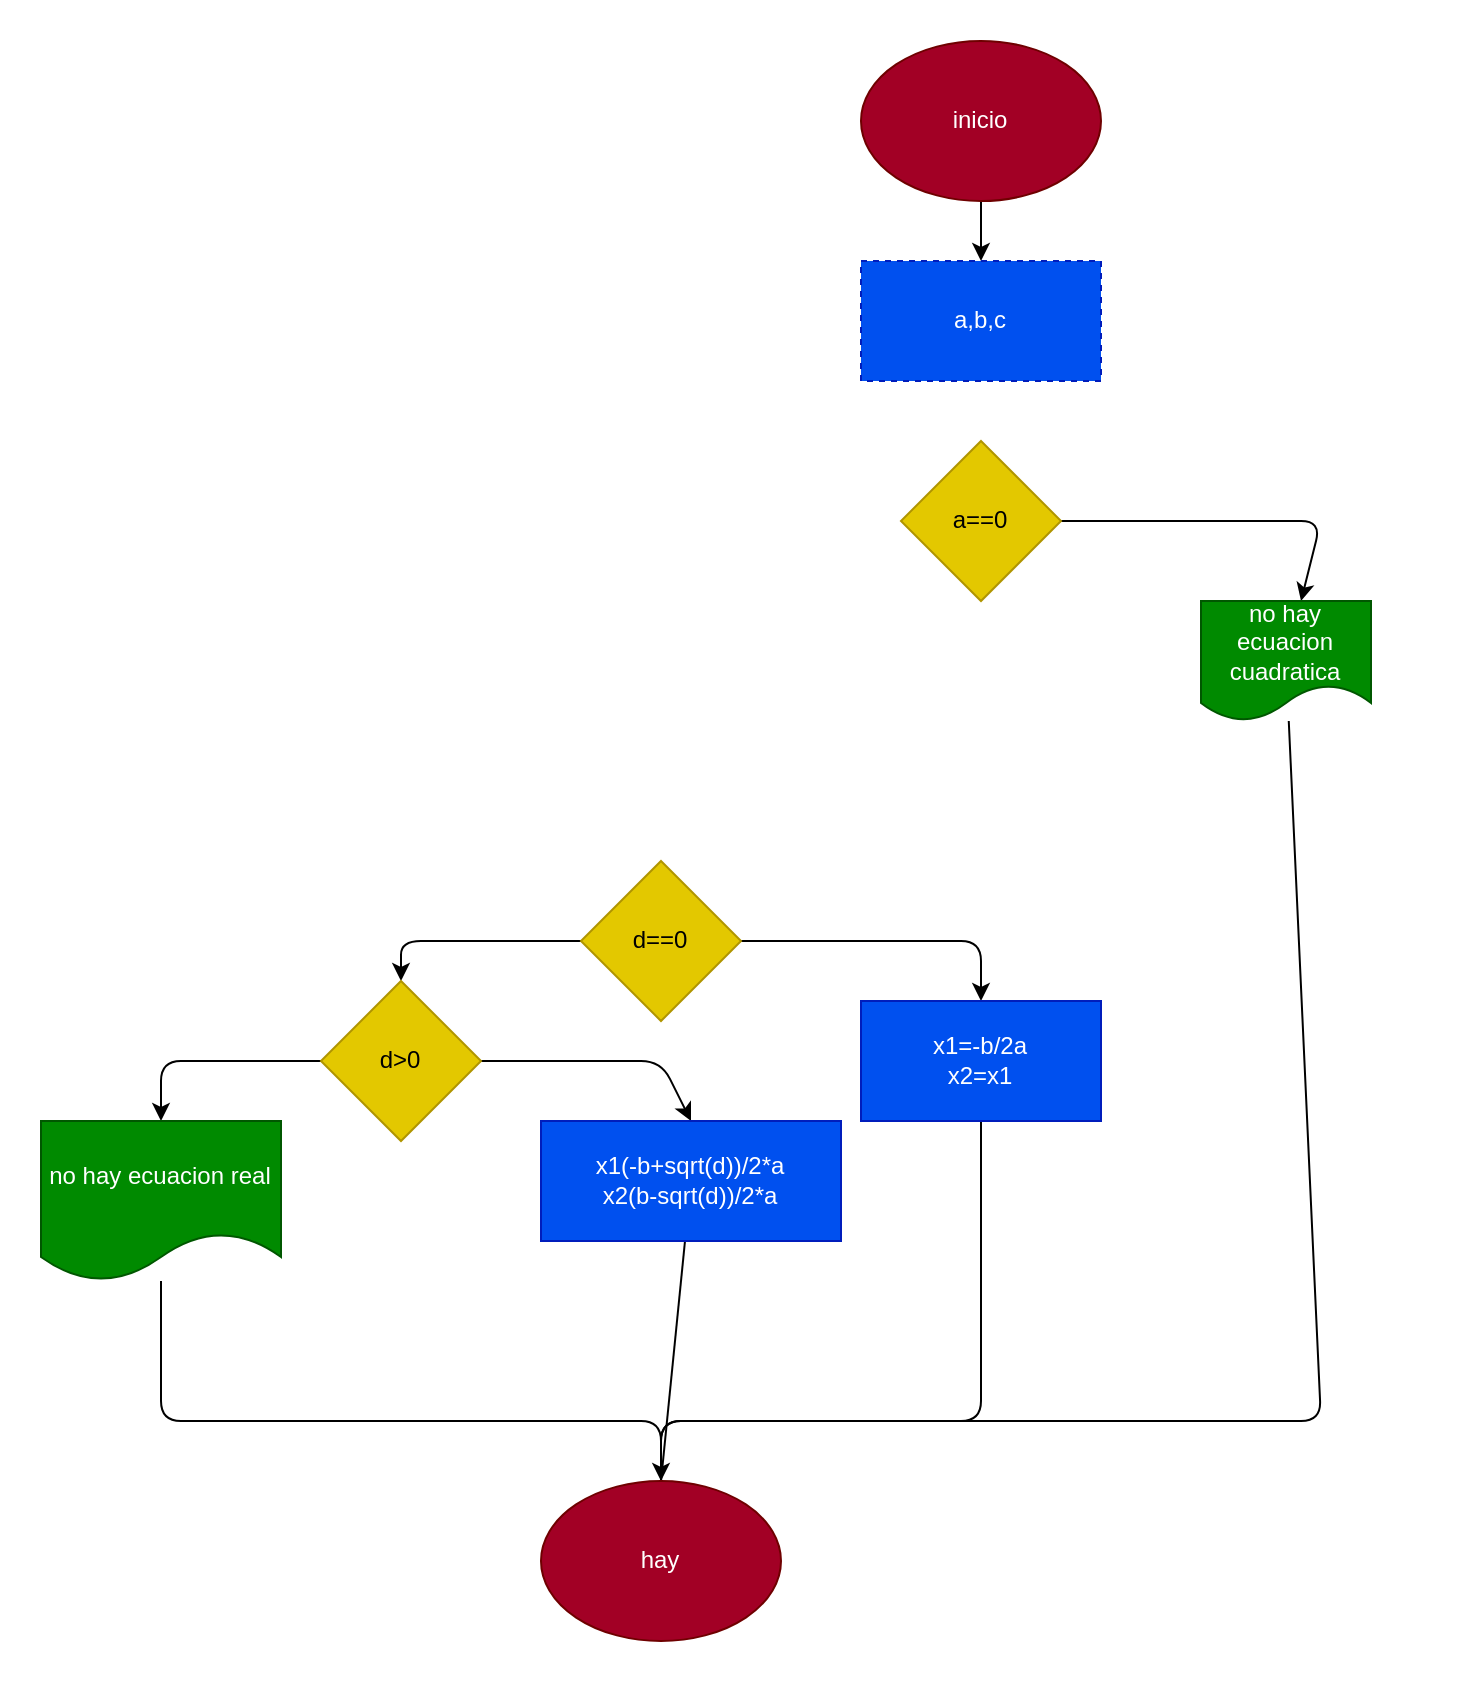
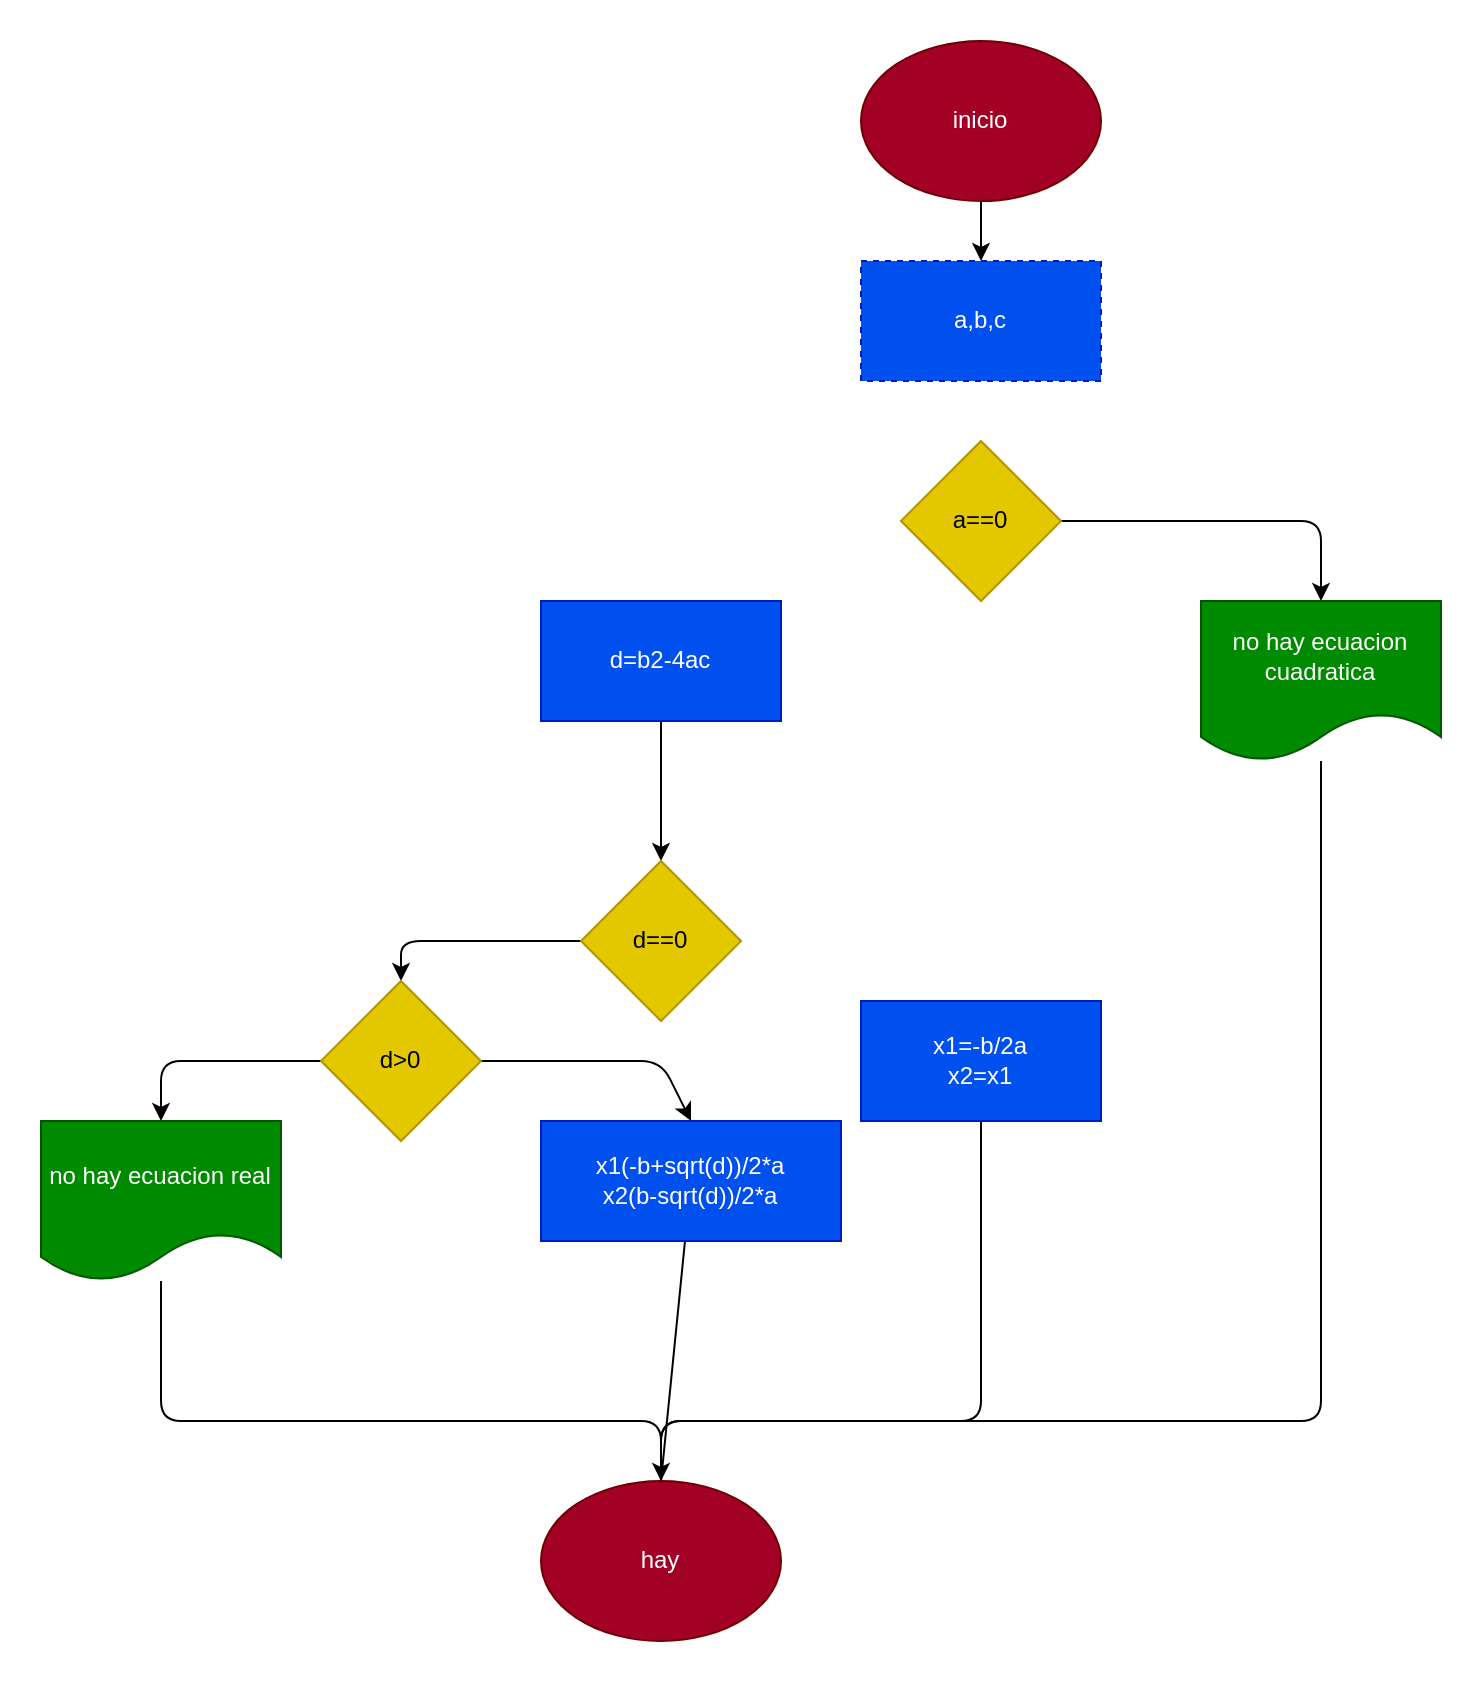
node "d=b2-4ac": added
node "no hay ecuacion cuadratica": size 170x120 -> 240x160
edge "d=b2-4ac" -> "d==0": added
edge "d==0" -> "x1=-b/2a x2=x1": removed
